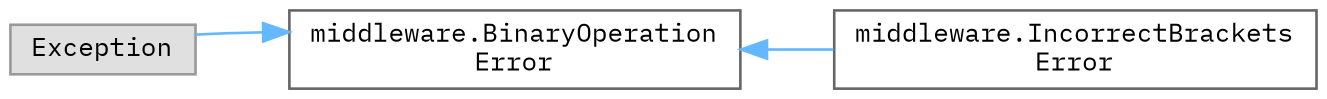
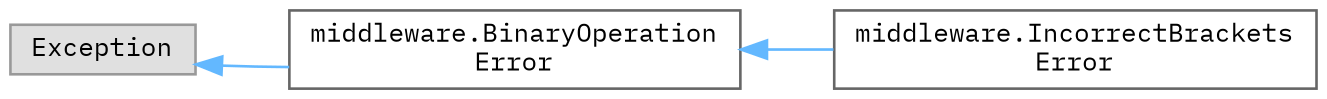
edge "Exception" -> "middleware.BinaryOperation Error": reversed
